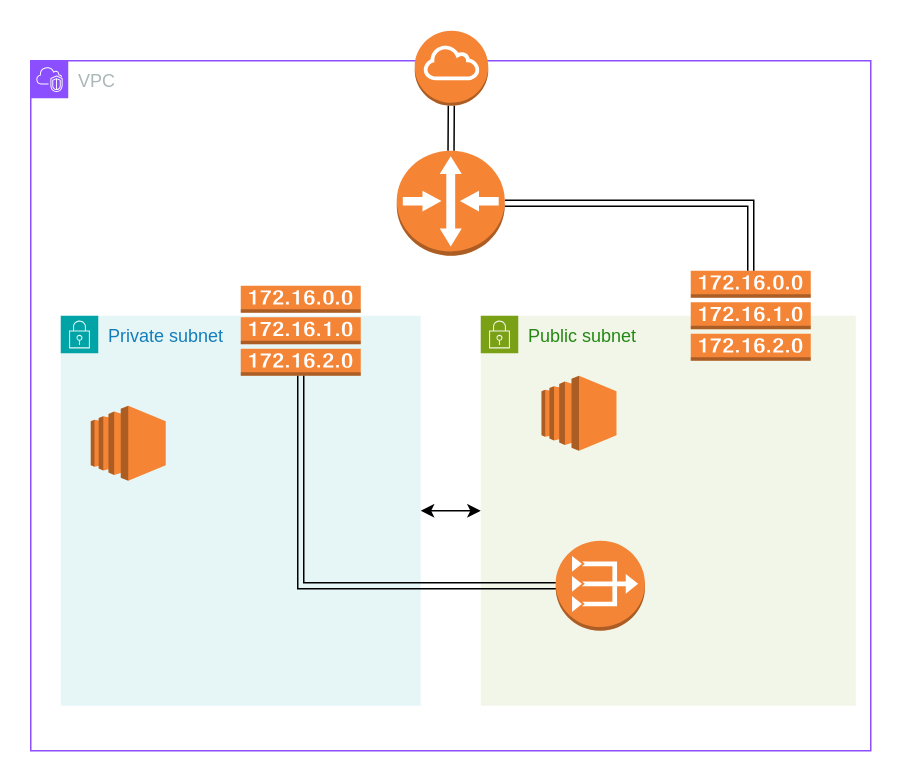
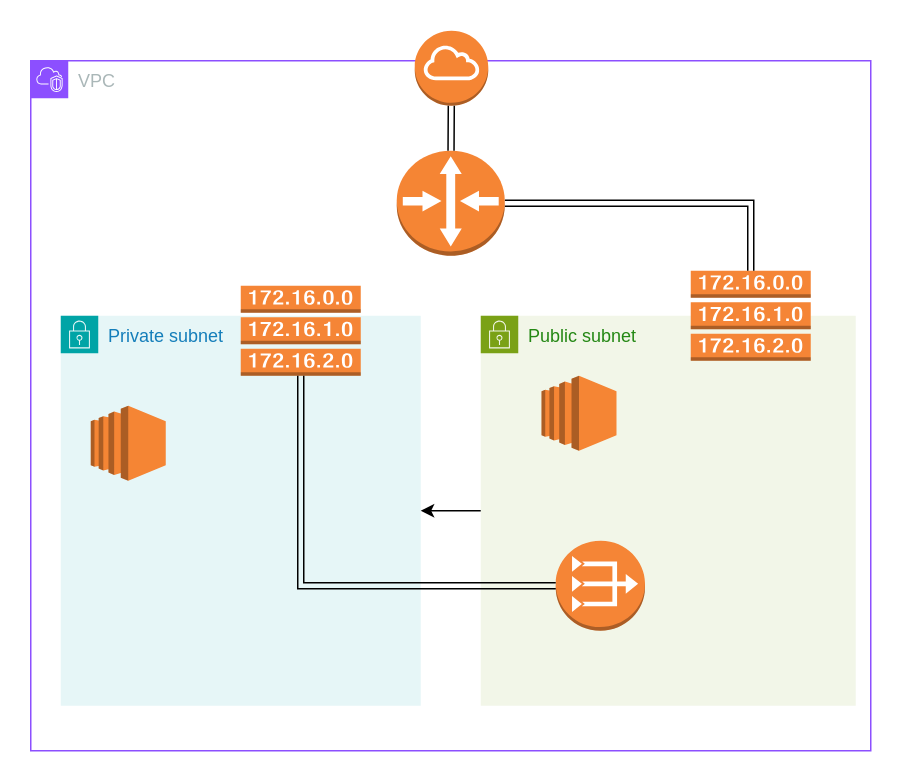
edge "Private subnet" -- "Public subnet": arrowhead classic -> none
